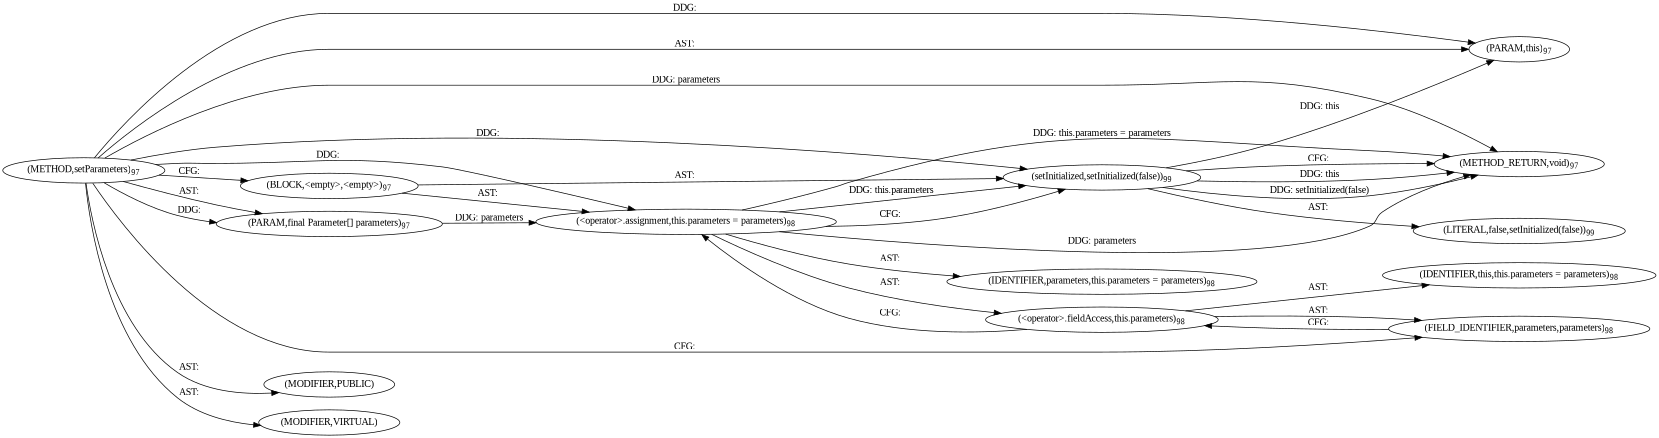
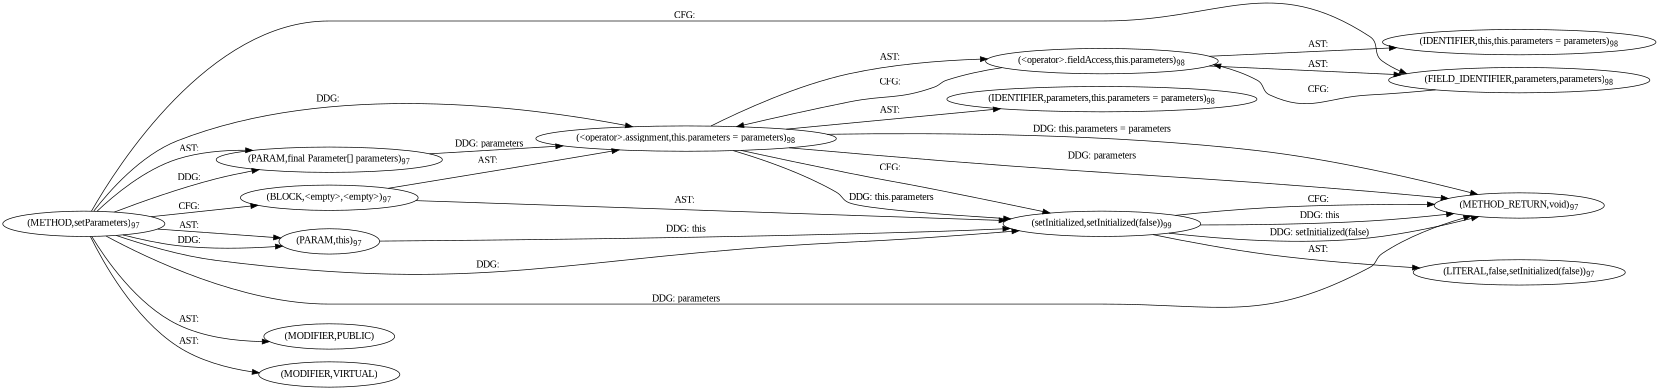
edge "(setInitialized,setInitialized(false))" -> "(PARAM,this)": reversed
node "(LITERAL,false,setInitialized(false))": text "99" -> "97"
